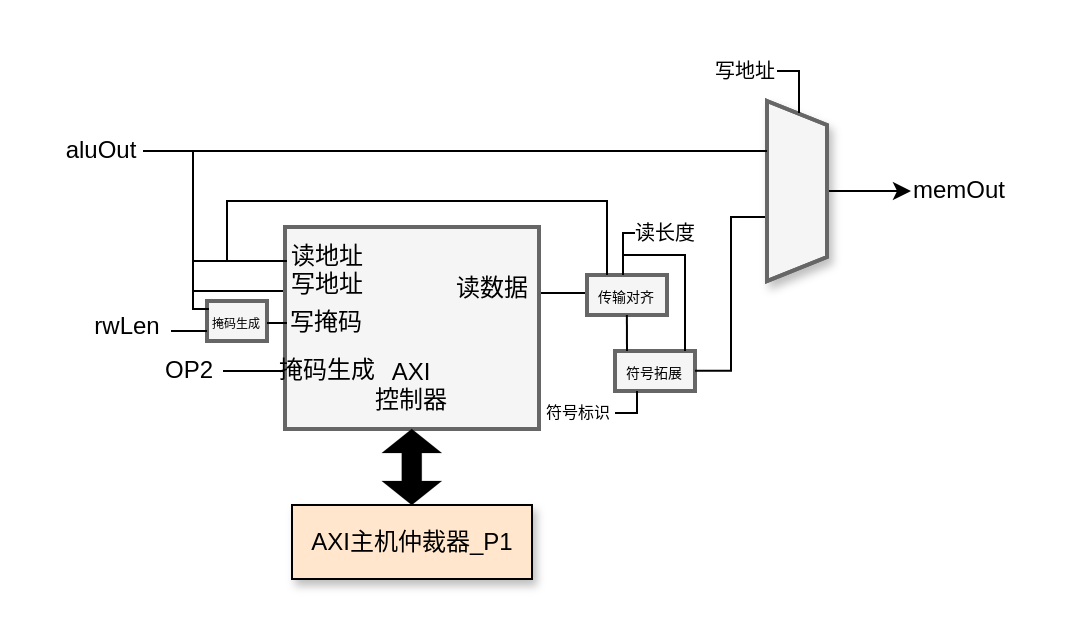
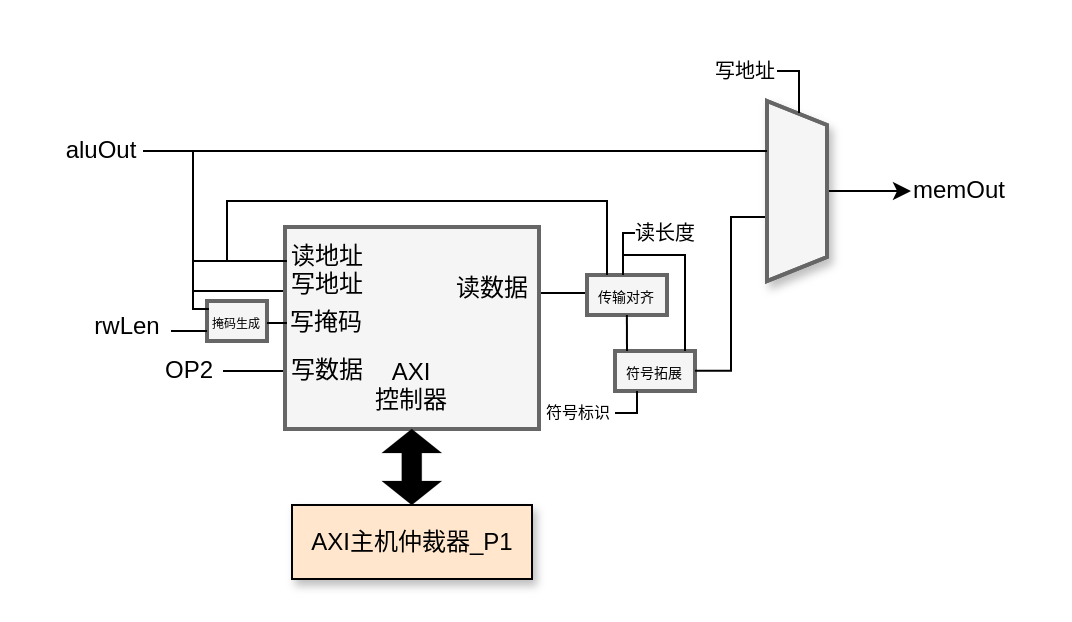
node "读地址 写地址 掩码生成": label "读地址 写地址 掩码生成" -> "读地址 写地址 写数据"
